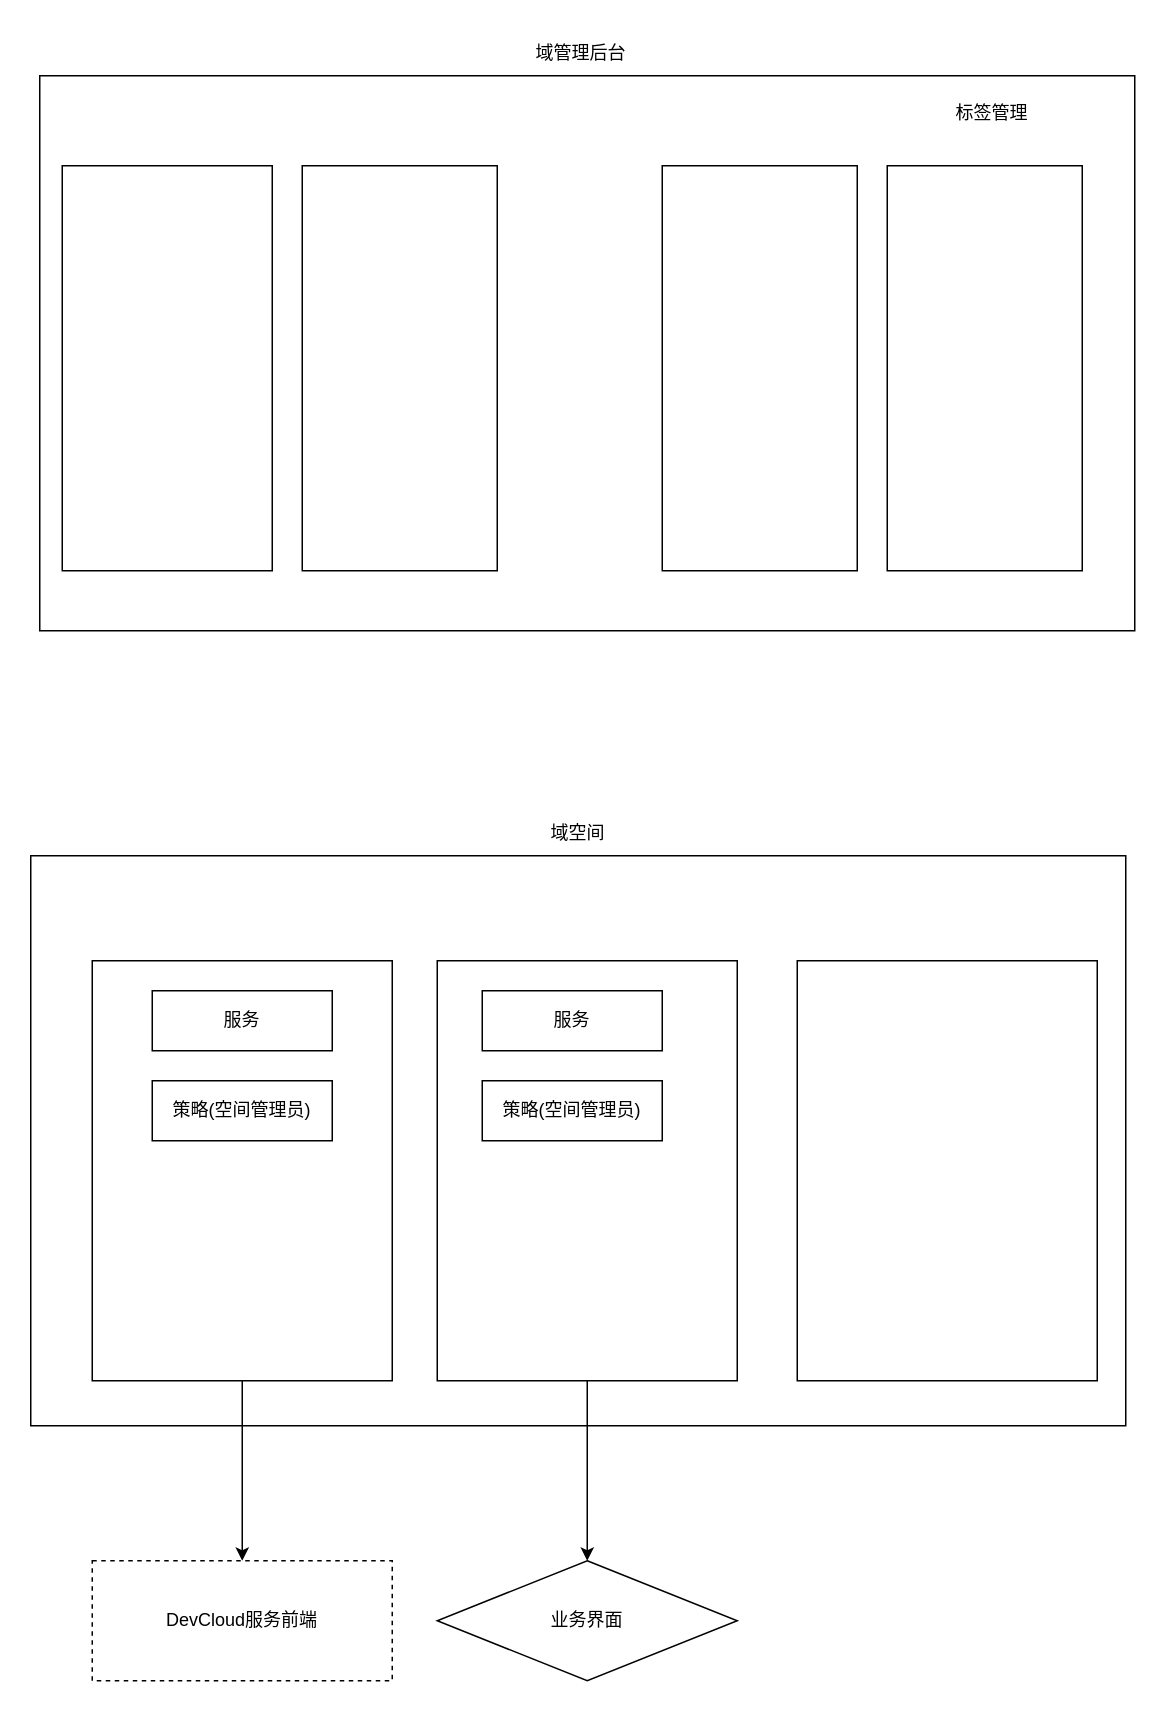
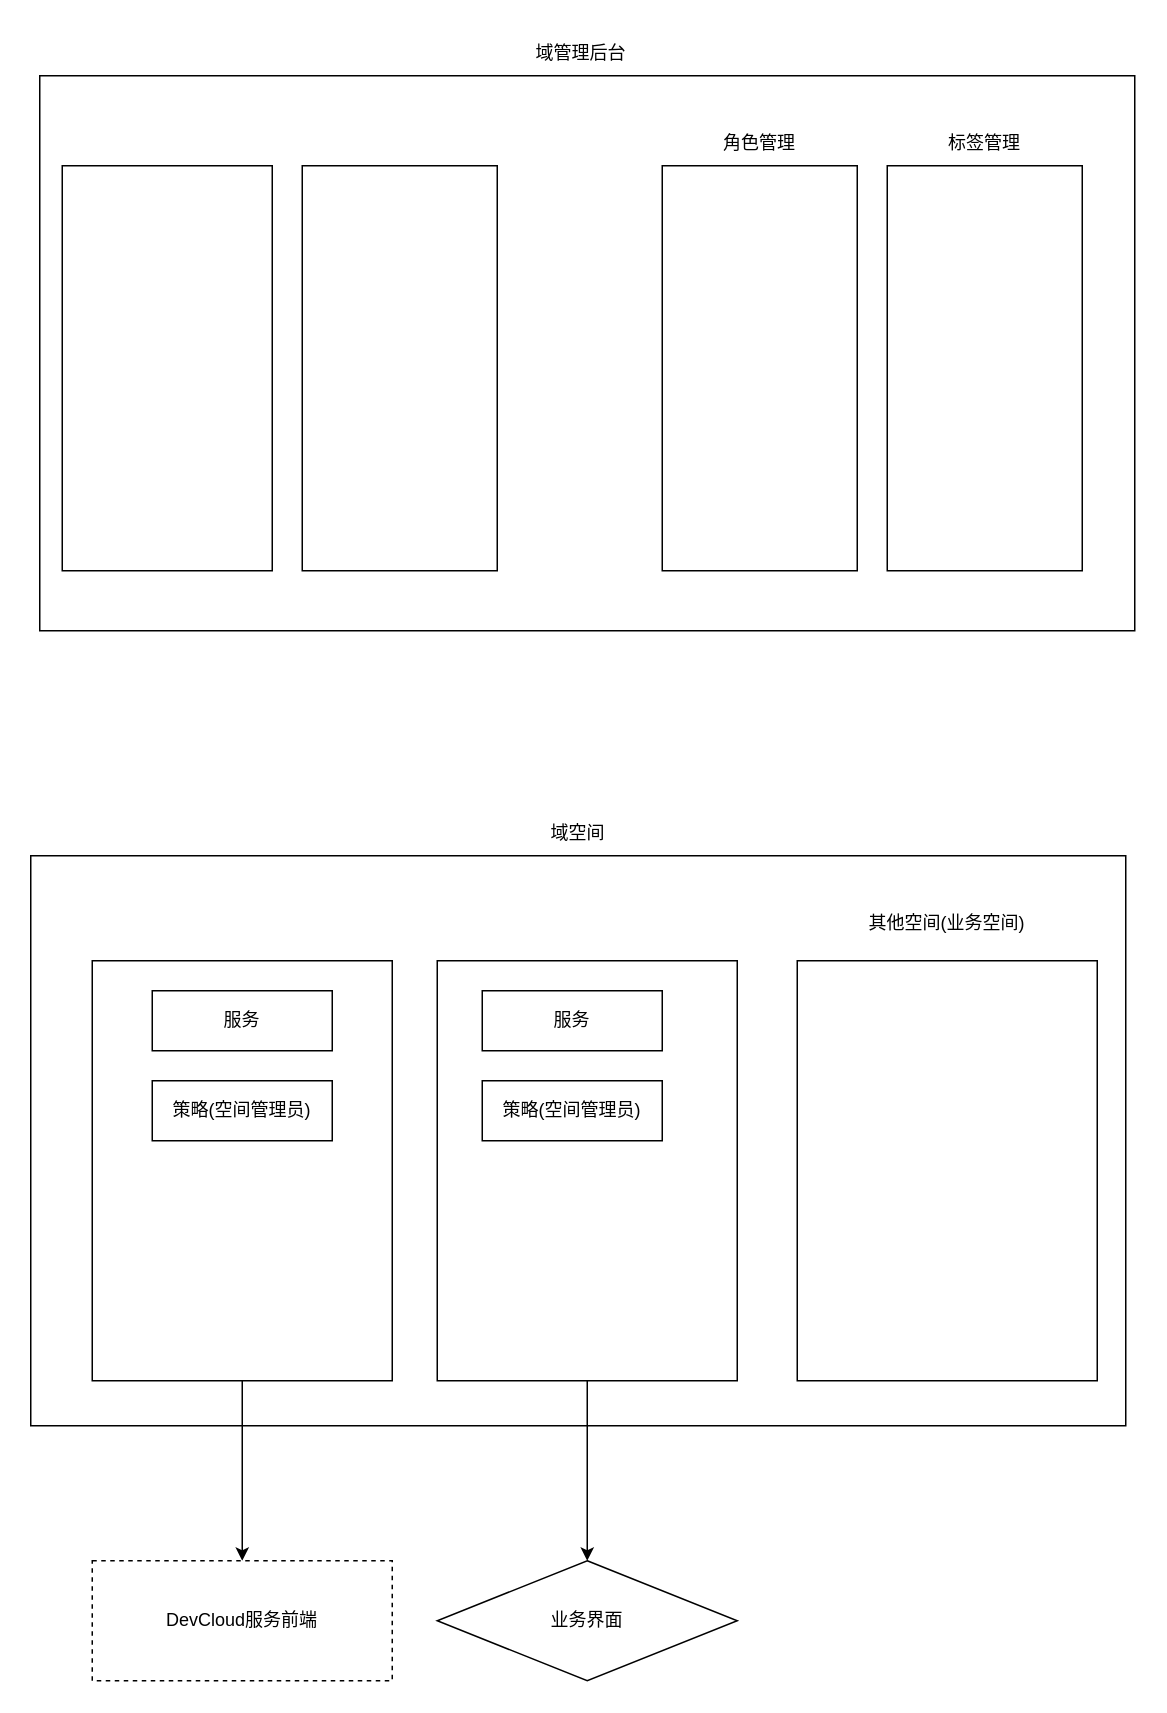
node "标签管理": moved (992, 113) -> (985, 143)
node "角色管理": added
node "其他空间(业务空间)": added
